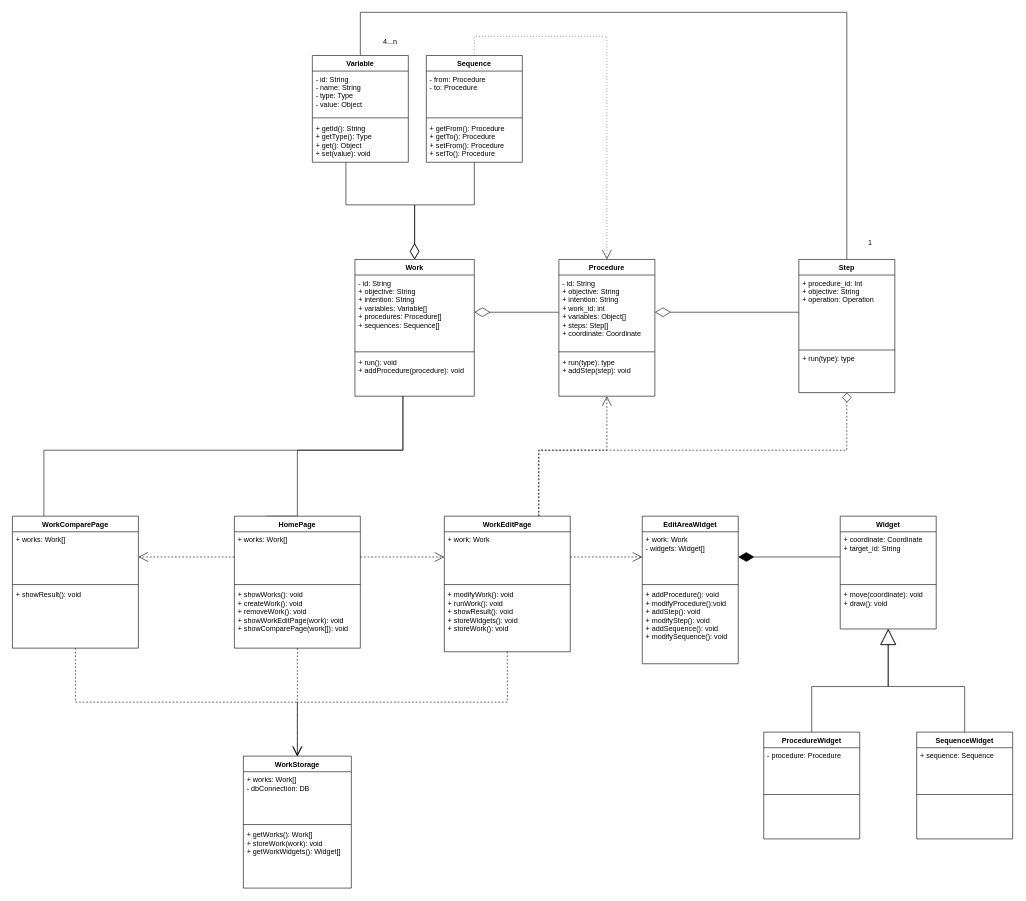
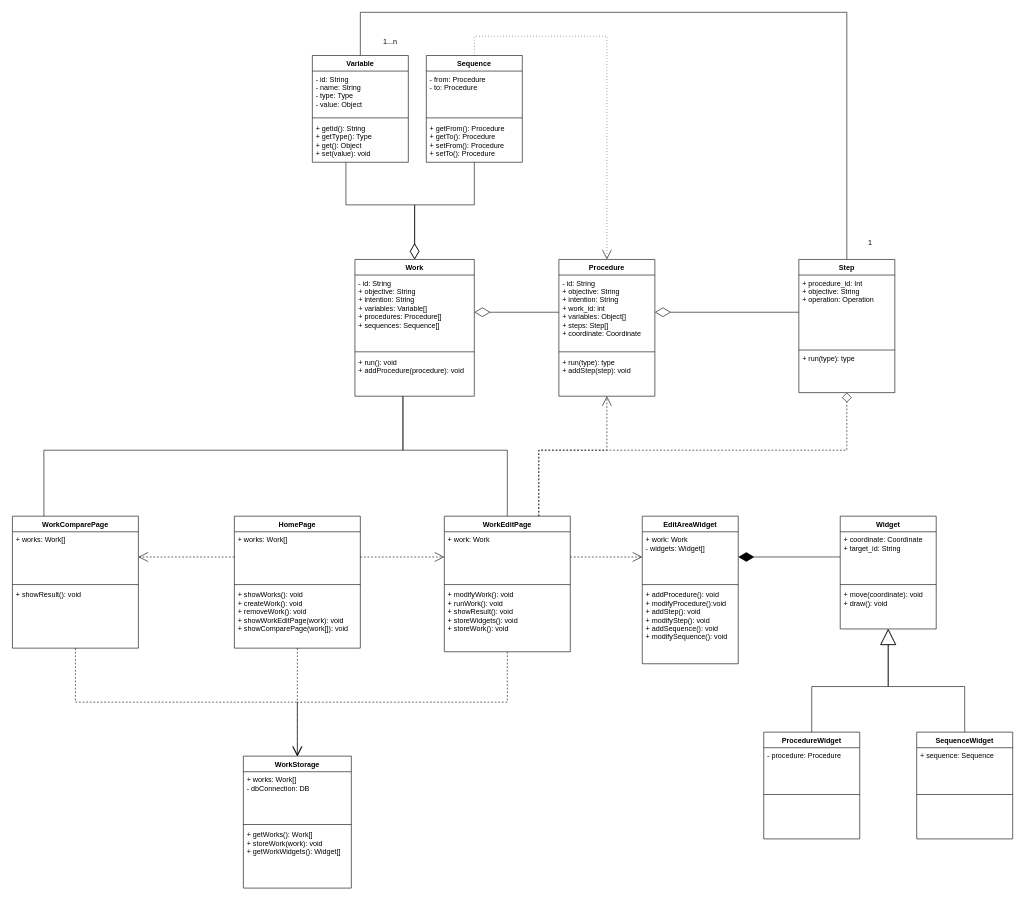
node "4...n": label "4...n" -> "1...n"
edge "Work" -- "WorkEditPage": added
edge "Work" -- "HomePage": removed
